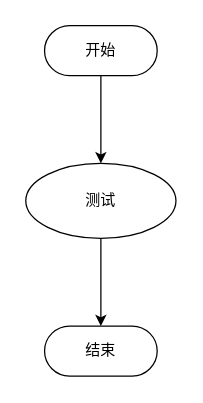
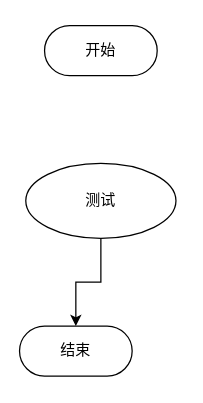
edge "开始" -> "测试": removed
node "结束": moved (101, 351) -> (76, 351)
